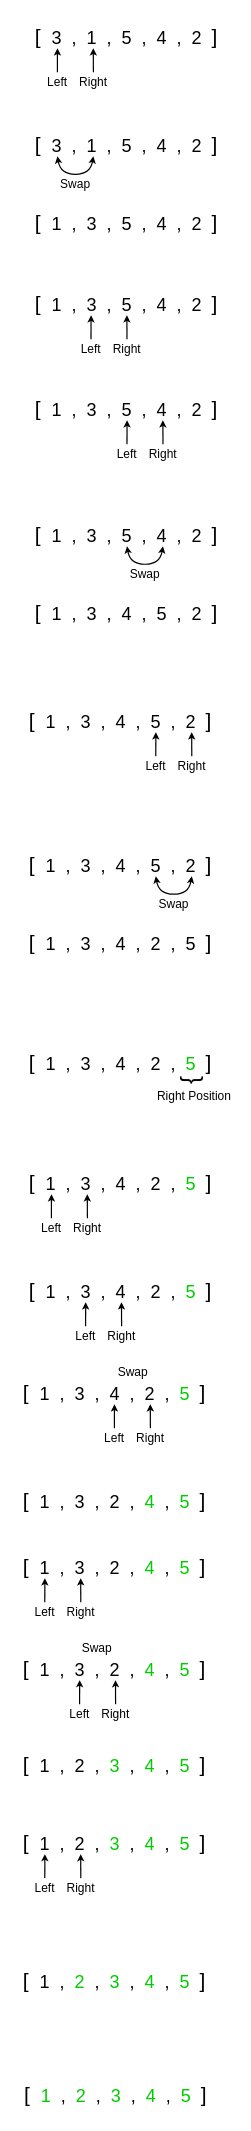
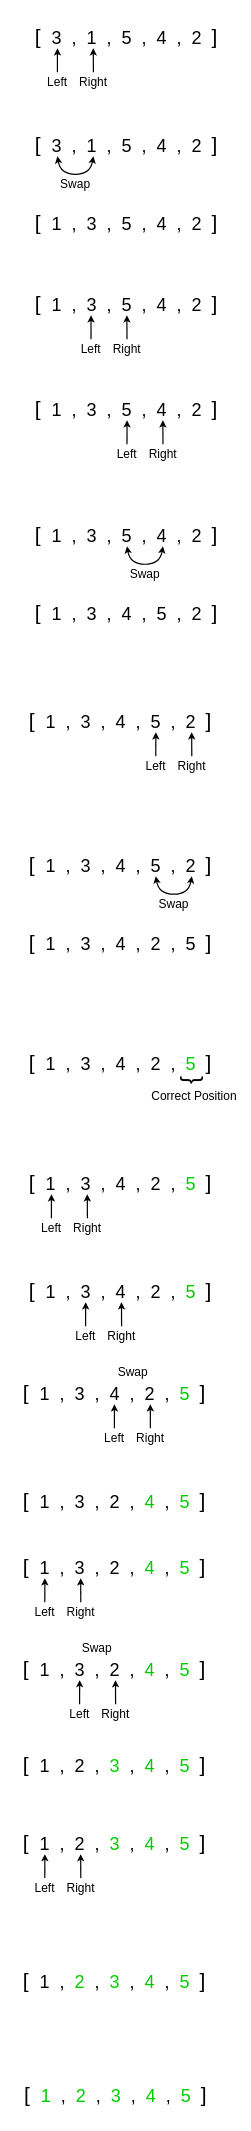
node "Right Position": label "Right Position" -> "Correct Position"
